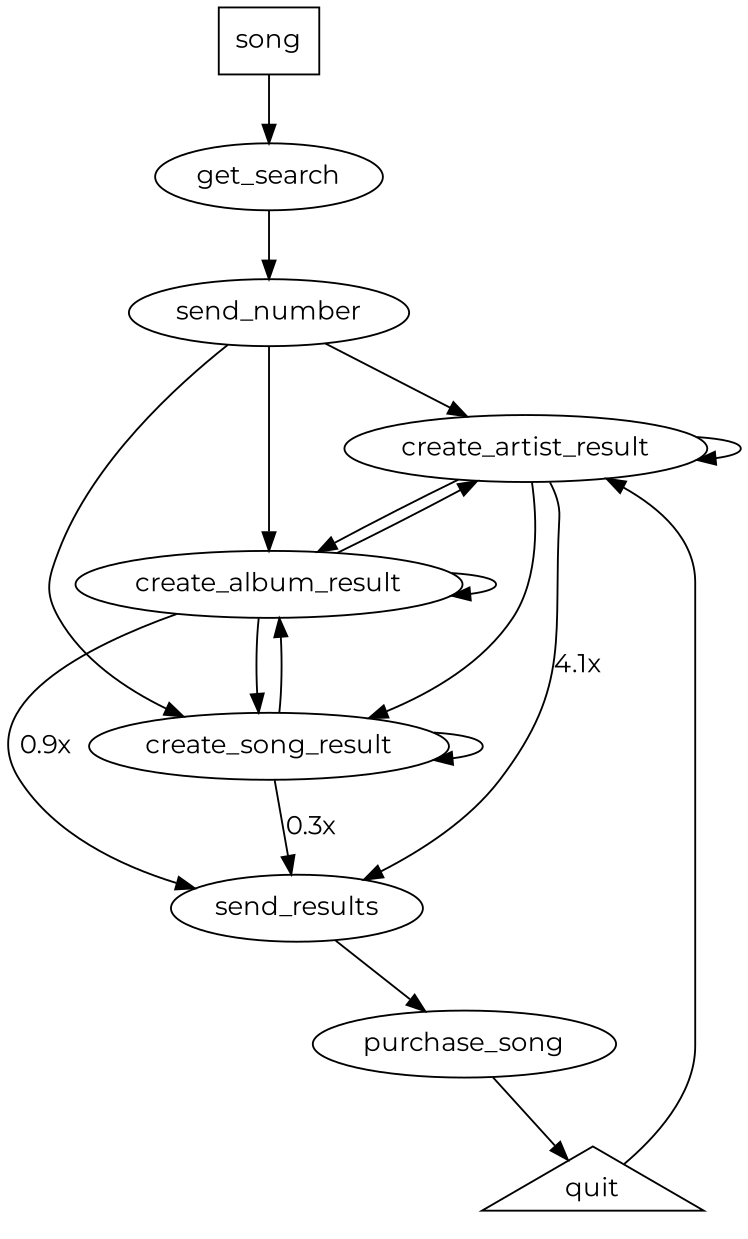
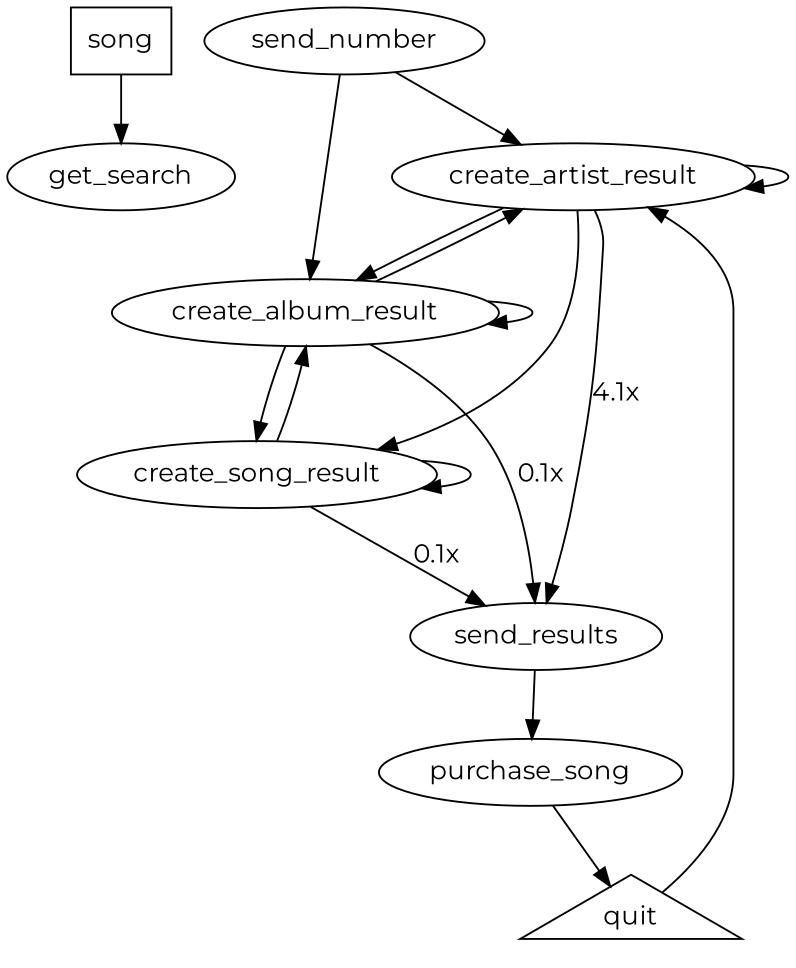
edge "get_search" -> "send_number": removed
edge "send_number" -> "create_song_result": removed
edge "create_album_result" -> "send_results": label "0.9x" -> "0.1x"
edge "create_song_result" -> "send_results": label "0.3x" -> "0.1x"
